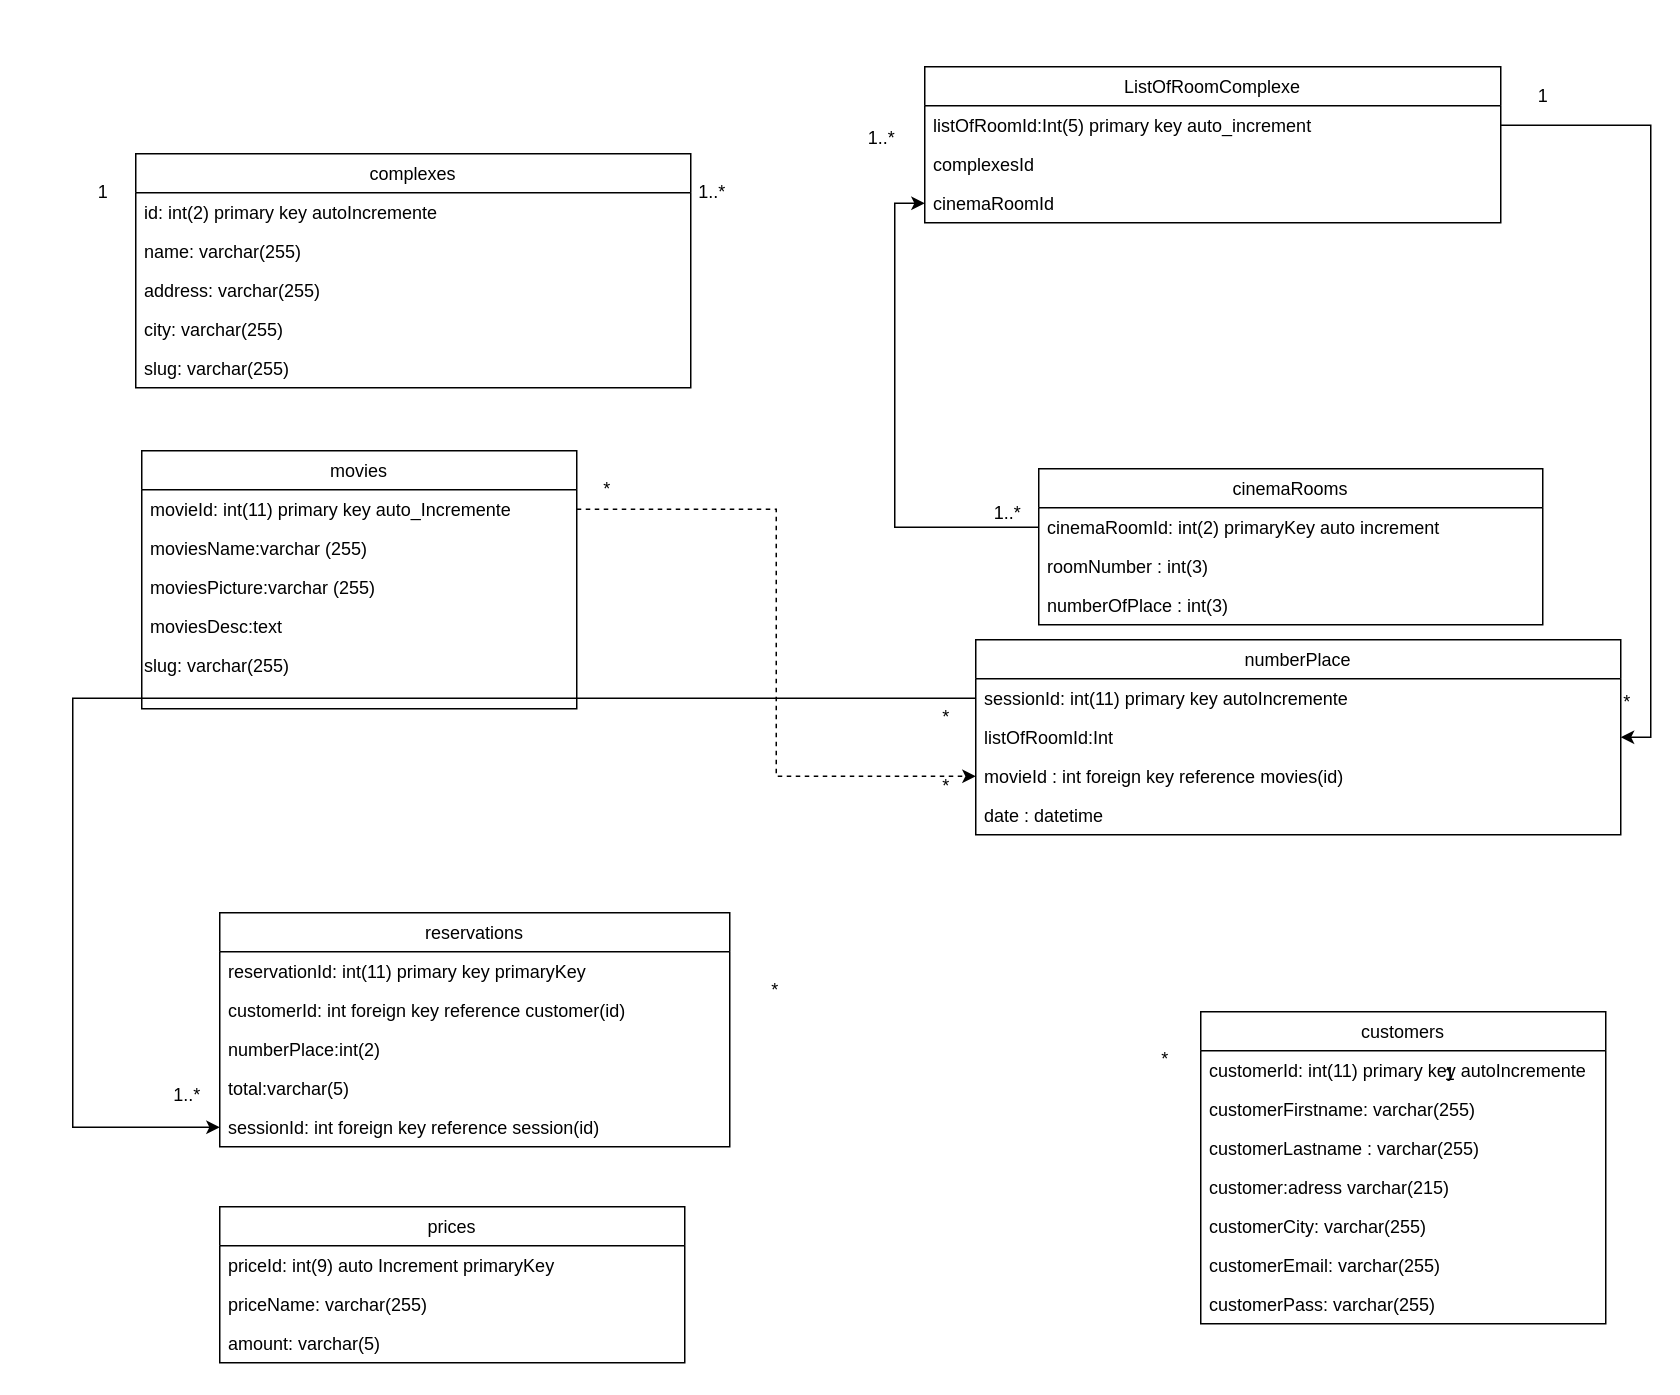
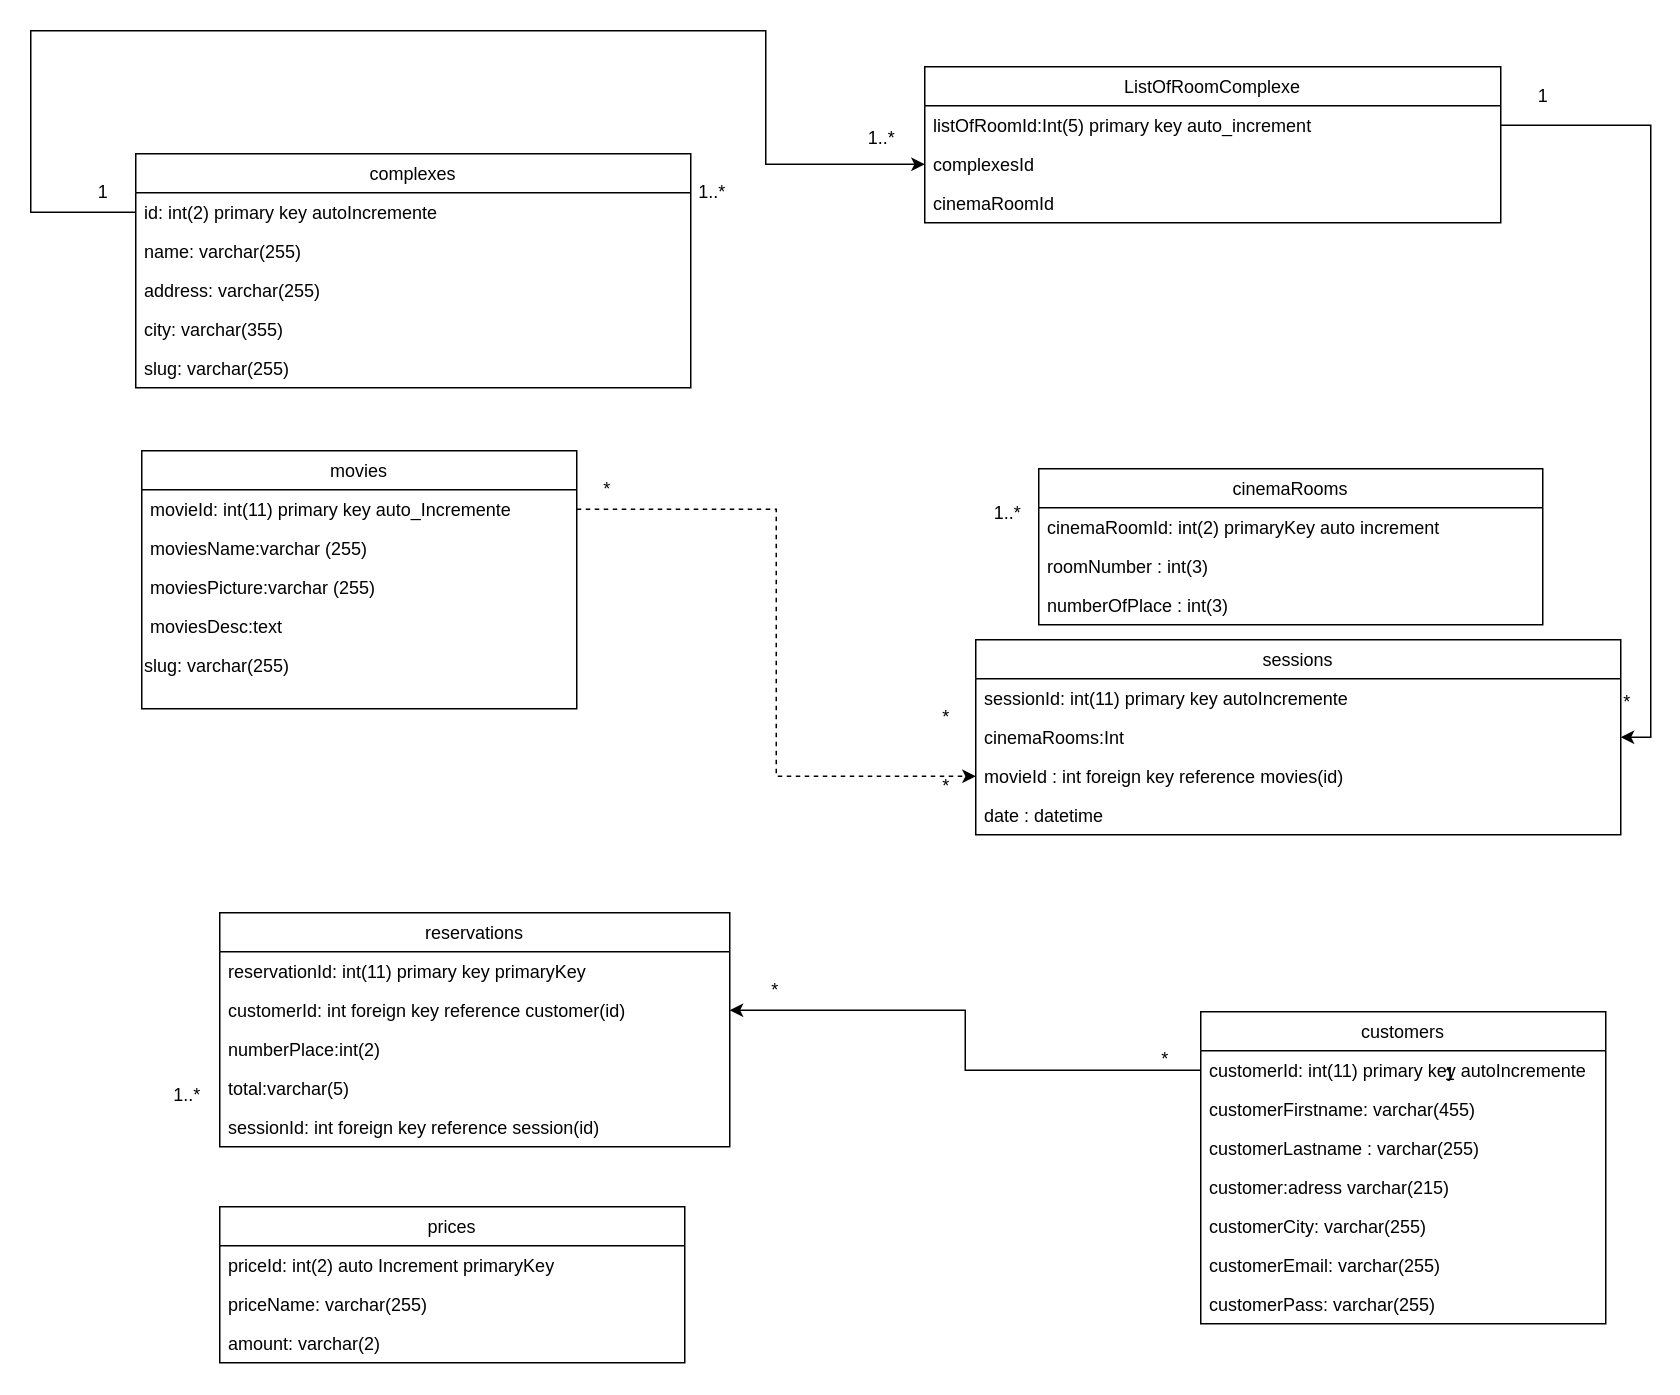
edge "id: int(2) primary key autoIncremente" -> "complexesId": added
node "city: varchar(255)": label "city: varchar(255)" -> "city: varchar(355)"
edge "cinemaRoomId: int(2) primaryKey auto increment" -> "cinemaRoomId": removed
node "numberPlace": label "numberPlace" -> "sessions"
edge "sessionId: int(11) primary key autoIncremente" -> "sessionId: int foreign key reference session(id)": removed
node "listOfRoomId:Int": label "listOfRoomId:Int" -> "cinemaRooms:Int"
edge "customerId: int(11) primary key autoIncremente" -> "customerId: int foreign key reference customer(id)": added
node "customerFirstname: varchar(255)": label "customerFirstname: varchar(255)" -> "customerFirstname: varchar(455)"
node "priceId: int(9) auto Increment primaryKey": label "priceId: int(9) auto Increment primaryKey" -> "priceId: int(2) auto Increment primaryKey"
node "amount: varchar(5)": label "amount: varchar(5)" -> "amount: varchar(2)"
